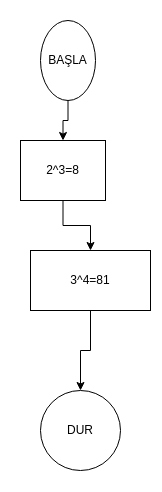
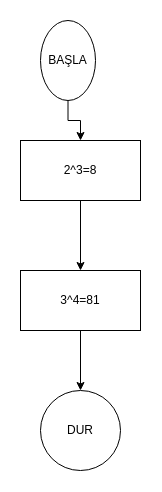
node "2^3=8": size 85x60 -> 120x60
node "3^4=81": moved (91, 281) -> (81, 301)
